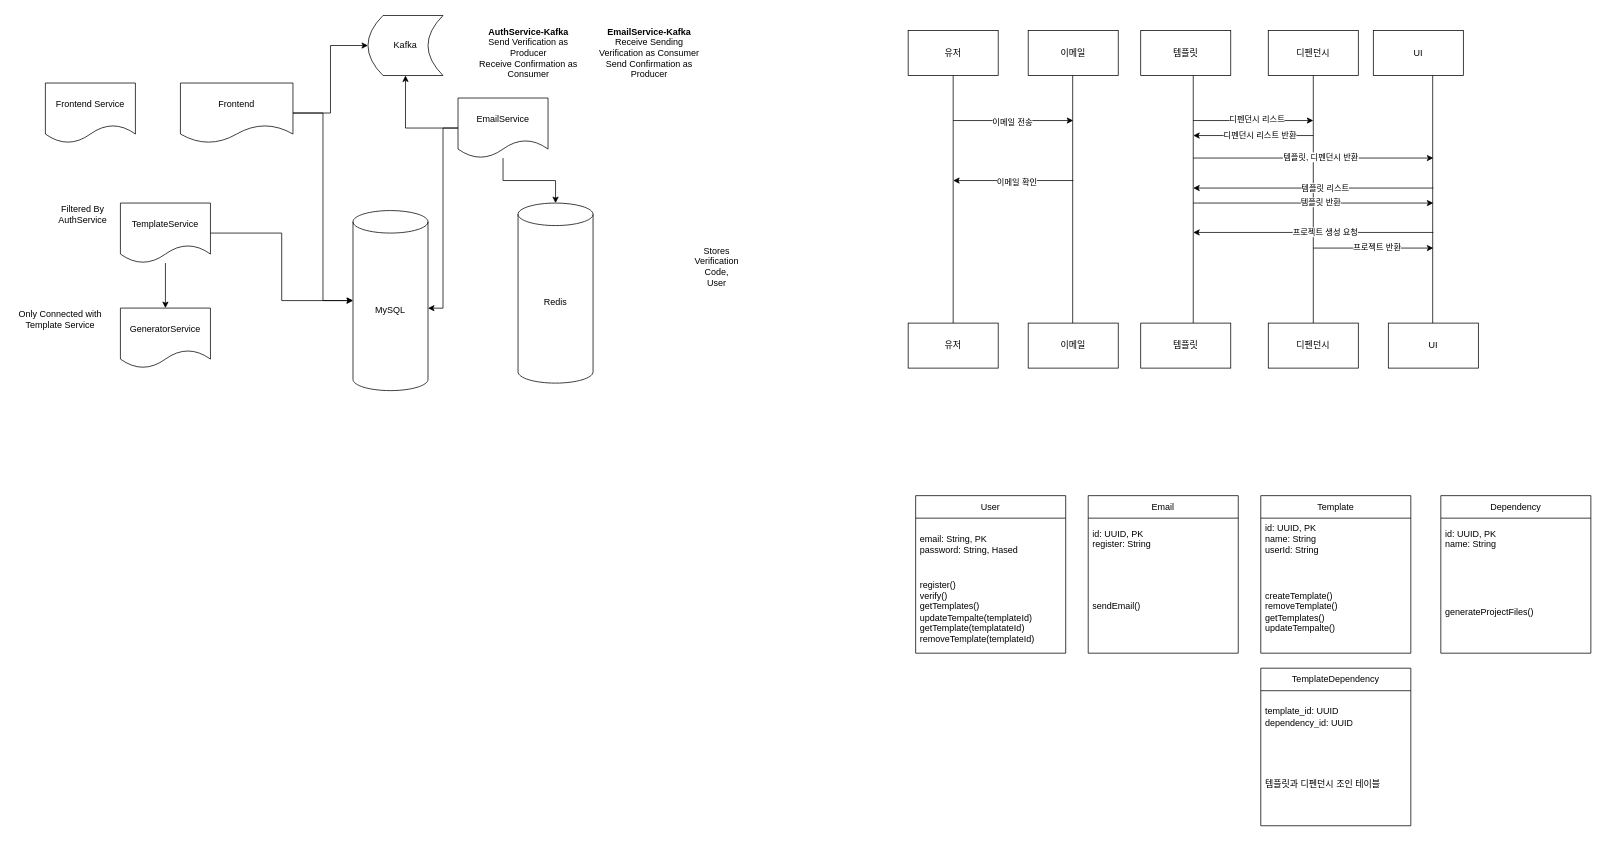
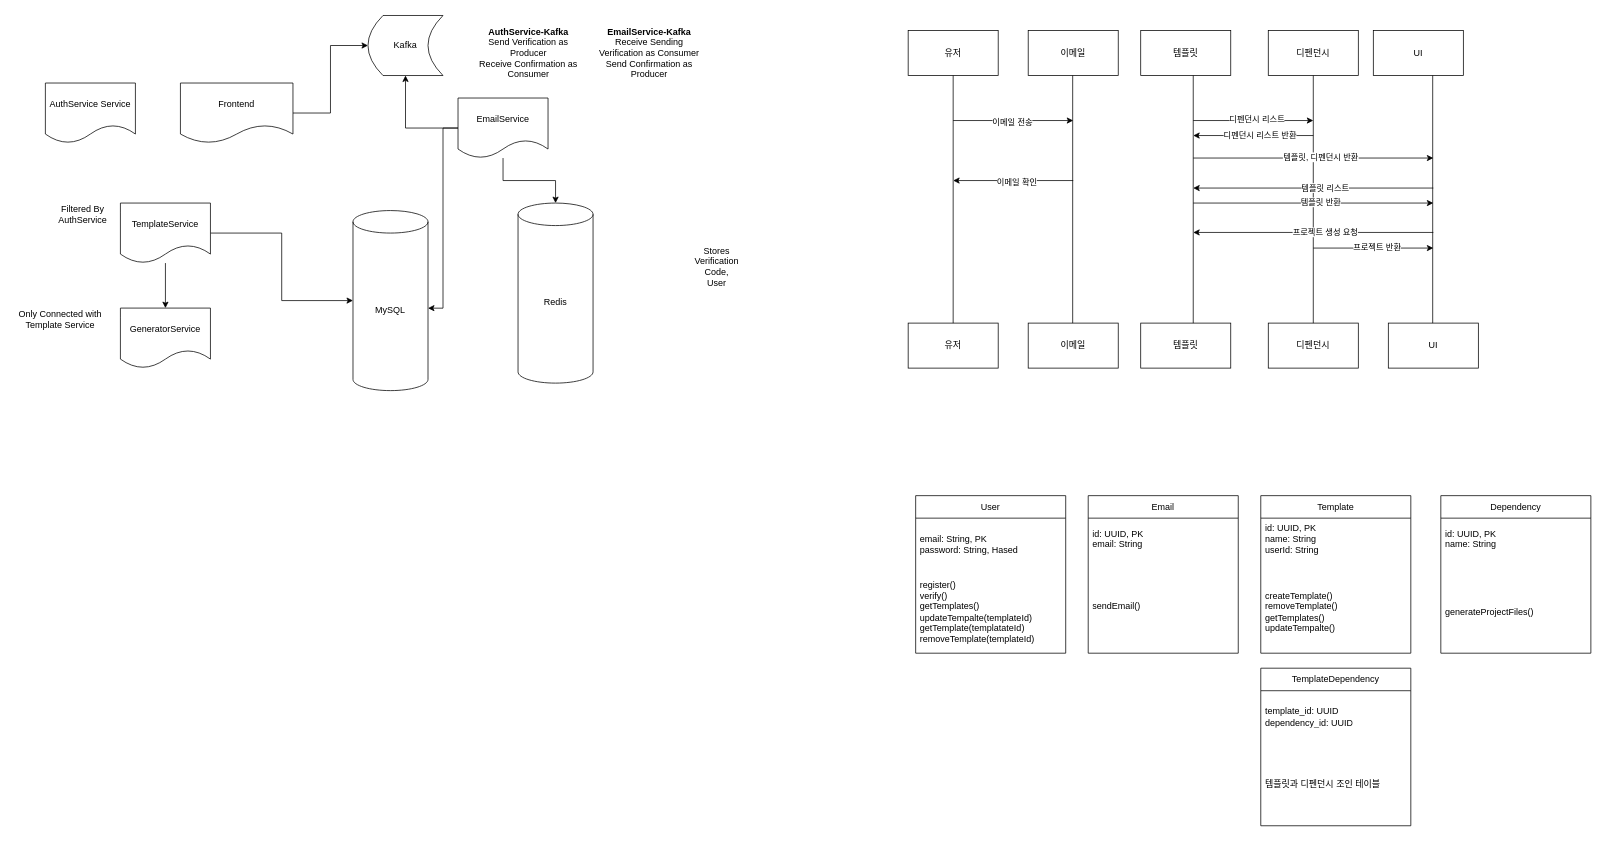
node "Frontend Service": label "Frontend Service" -> "AuthService Service"
edge "Frontend" -> "MySQL": removed
node "id: UUID, PK register: String": label "id: UUID, PK register: String" -> "id: UUID, PK email: String"
